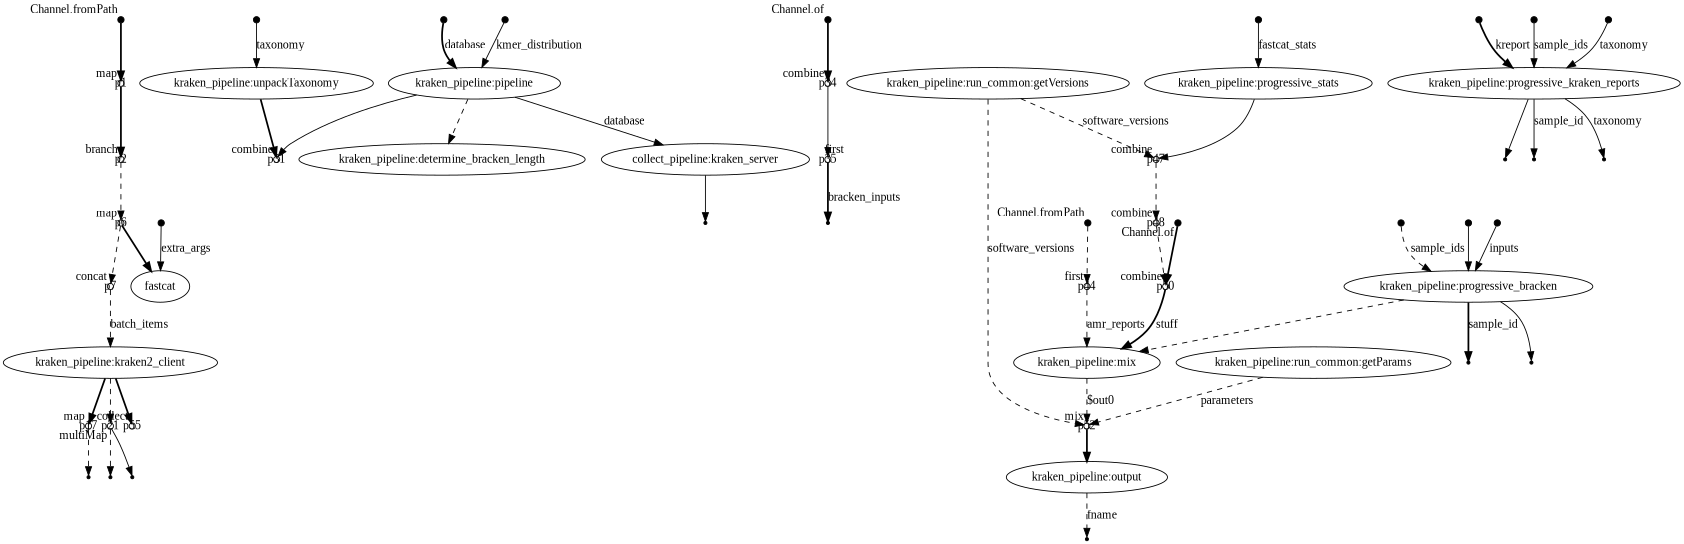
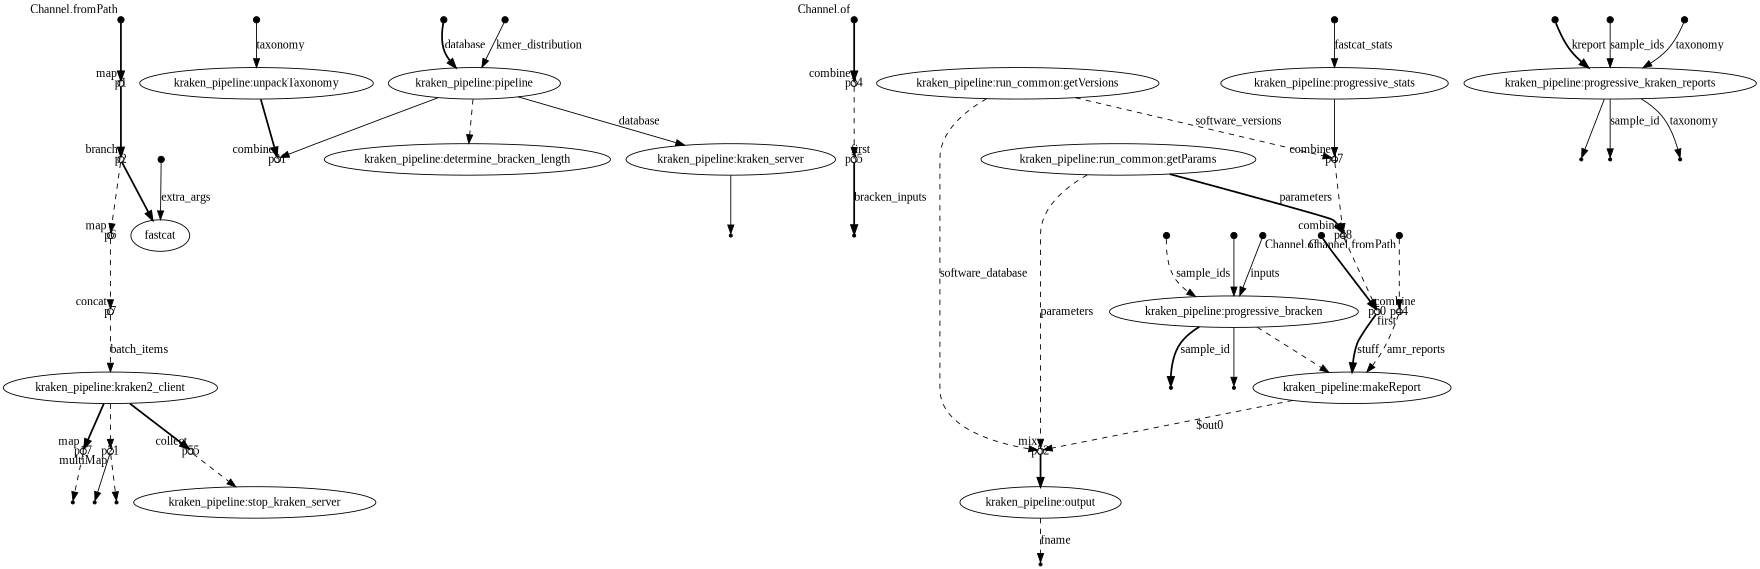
edge "p34 combine" -> "p35 first": style solid -> dashed
node "collect_pipeline:kraken_server": label "collect_pipeline:kraken_server" -> "kraken_pipeline:kraken_server"
edge "kraken_pipeline:run_common:getParams" -> "p48 combine": added, label "parameters"
edge "p6 map" -> "fastcat": now "p2 branch" -> "fastcat"
edge "kraken_pipeline:run_common:getVersions" -> "p52 mix": label "software_versions" -> "software_database"
node "kraken_pipeline:mix": label "kraken_pipeline:mix" -> "kraken_pipeline:makeReport"
node "kraken_pipeline:stop_kraken_server": added
